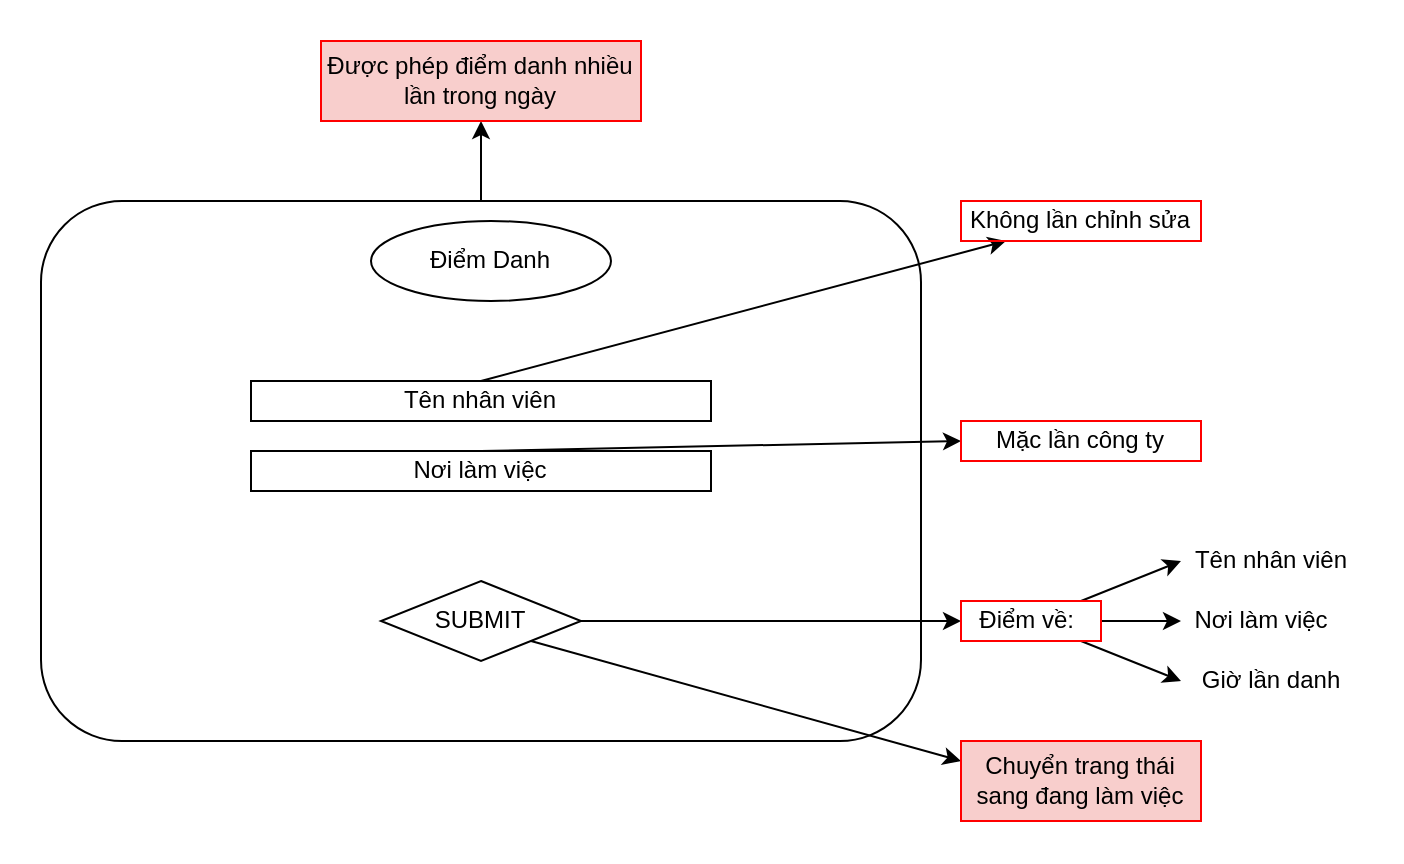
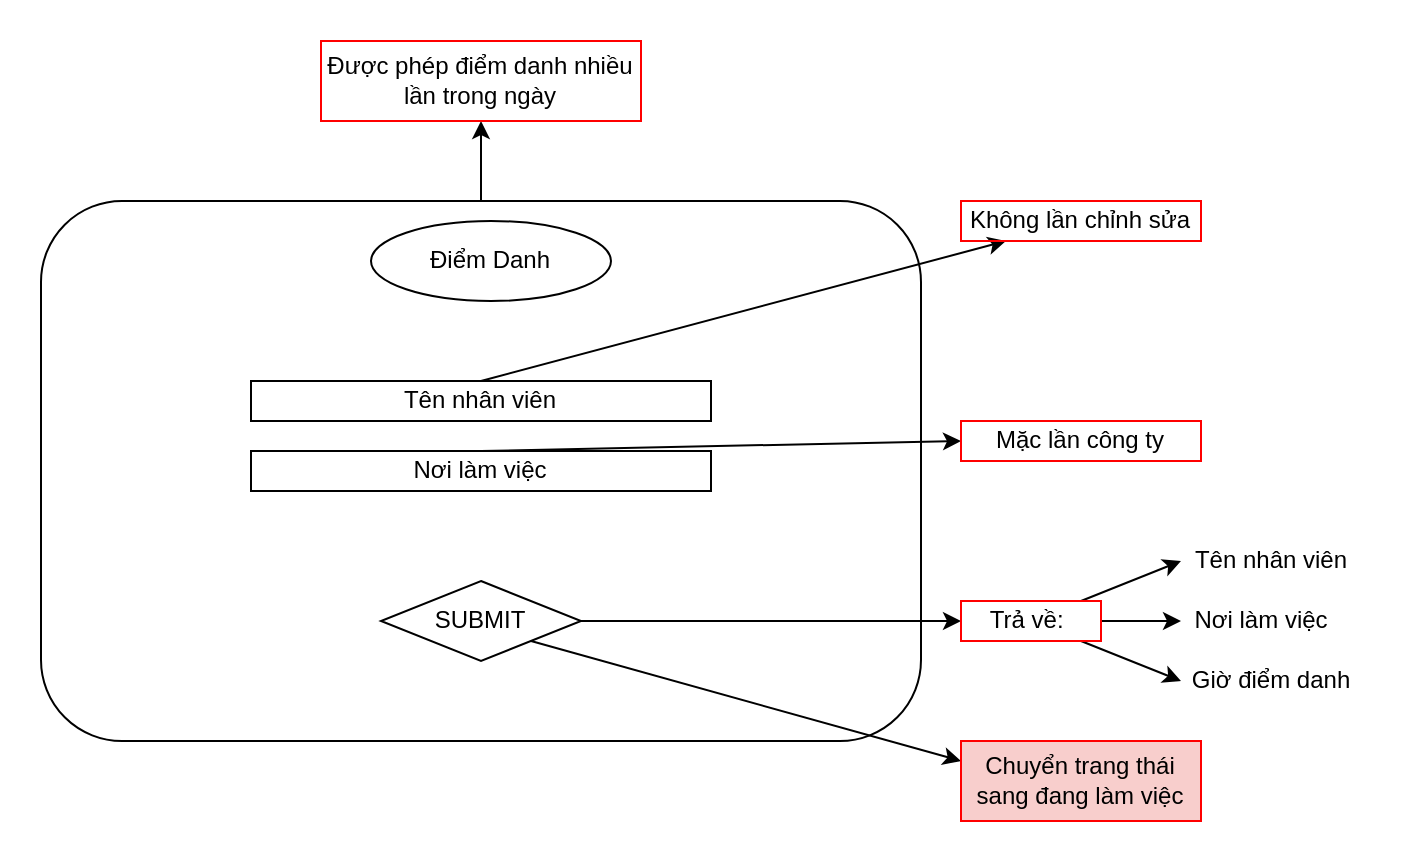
node "Được phép điểm danh nhiều lần trong ngày": fillcolor #f8cecc -> #ffffff
node "Điểm về:": label "Điểm về:" -> "Trả về:"
node "Giờ lần danh": label "Giờ lần danh" -> "Giờ điểm danh"
